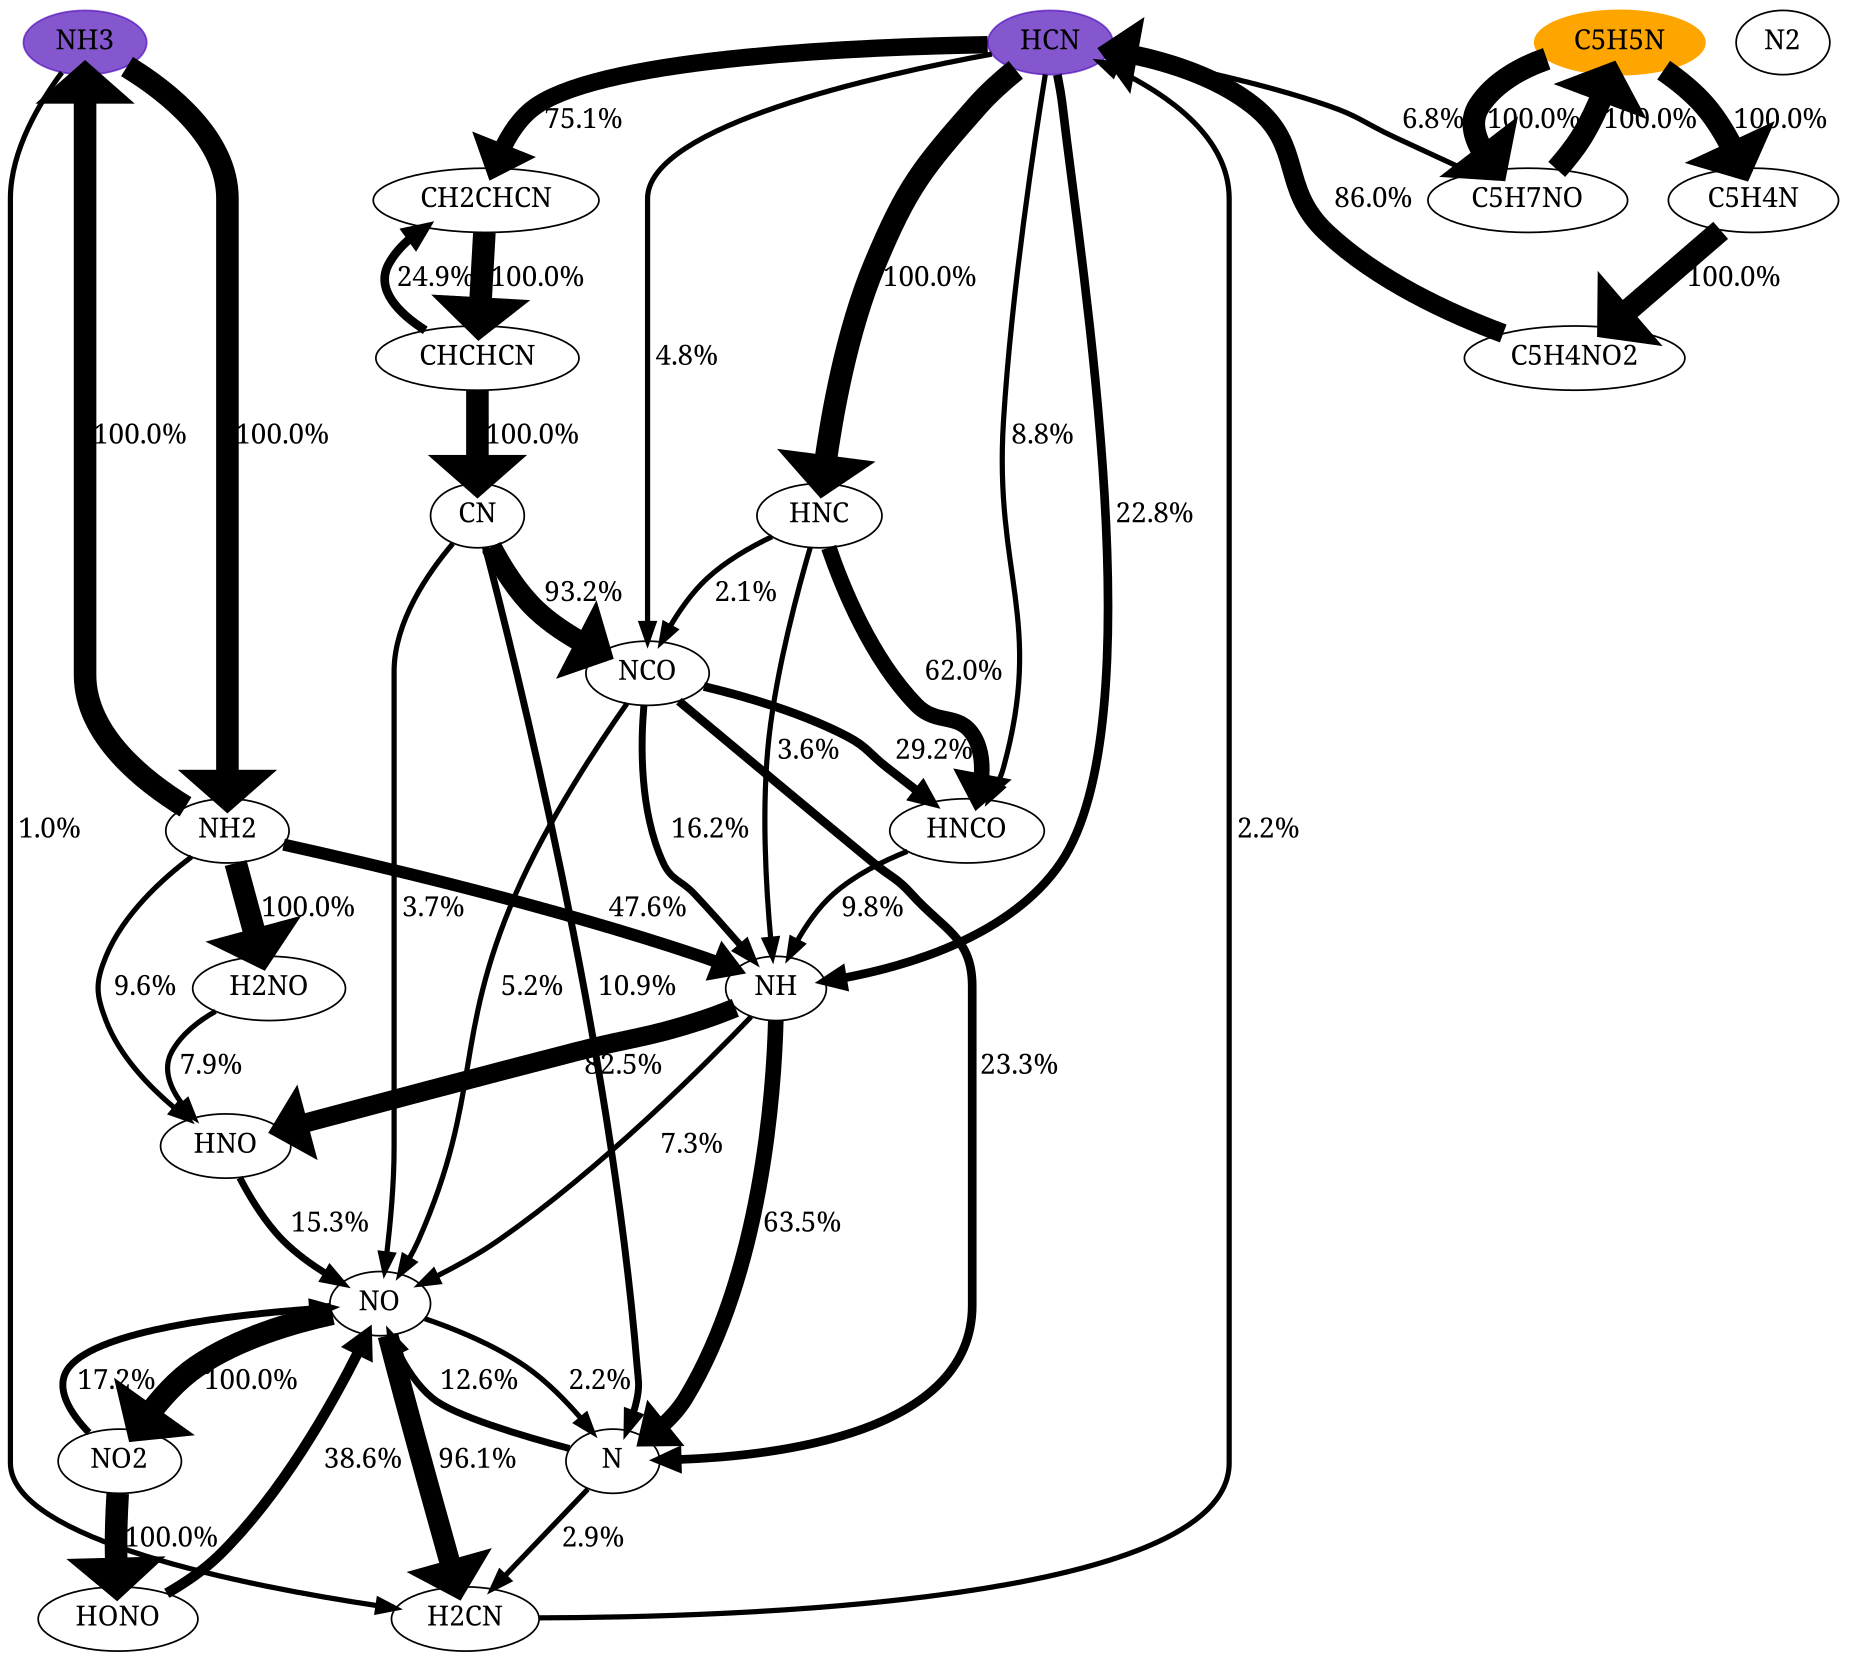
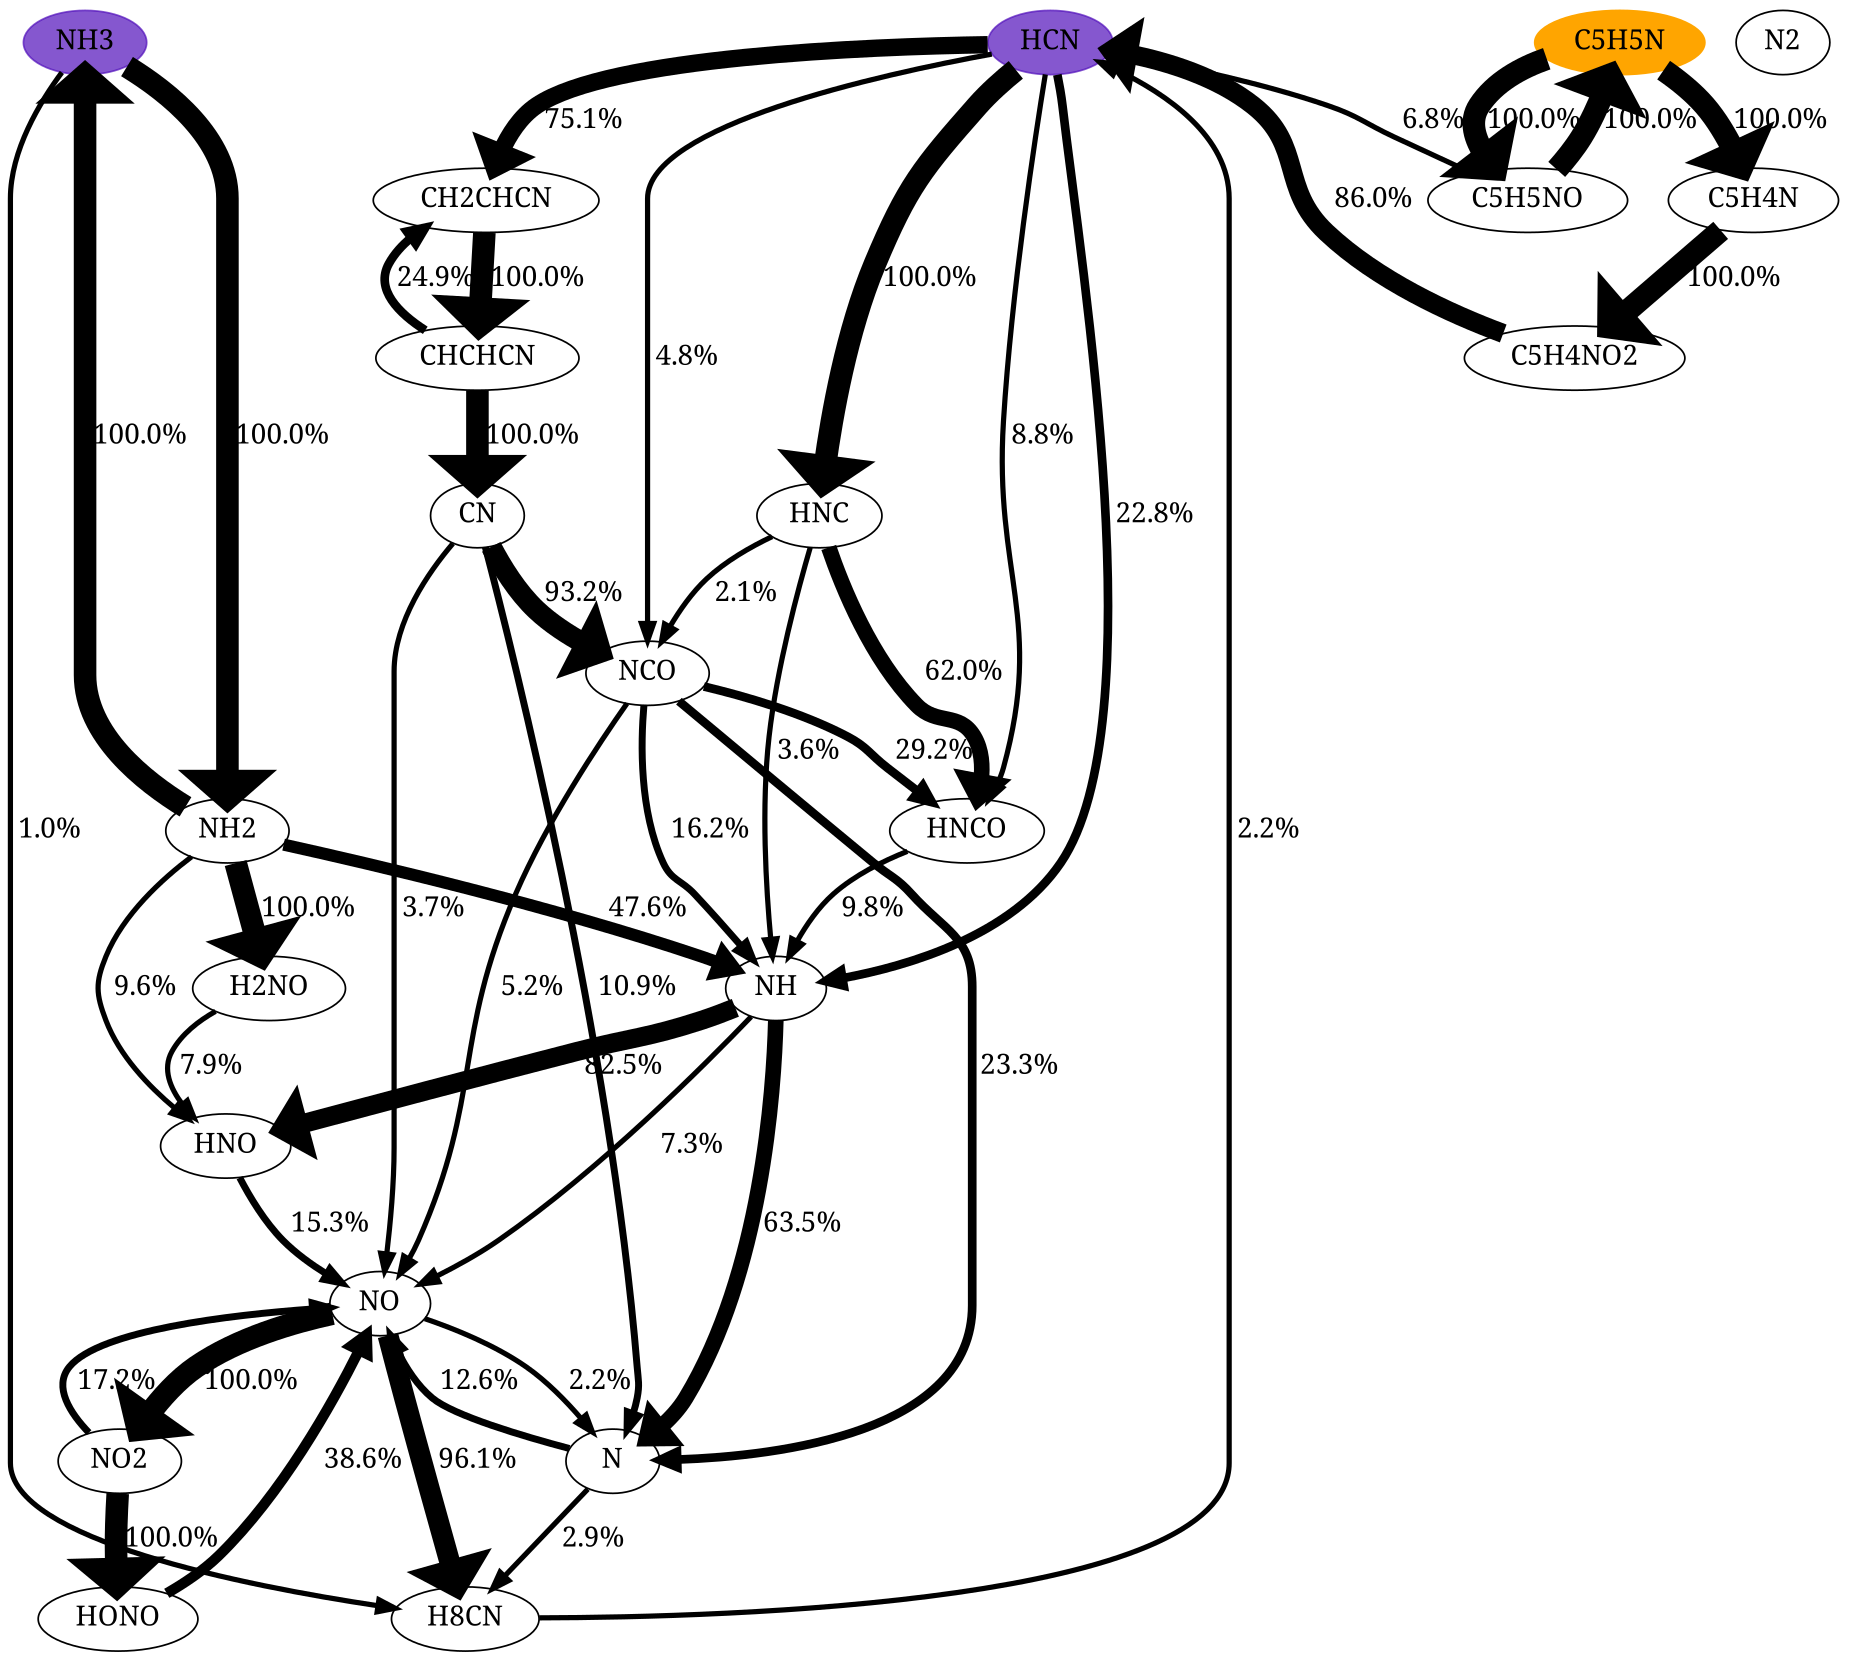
node "C5H7NO": label "C5H7NO" -> "C5H5NO"
node "H2CN": label "H2CN" -> "H8CN"
